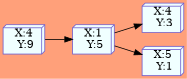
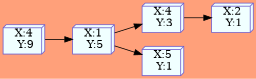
node "X:2 Y:1": added
